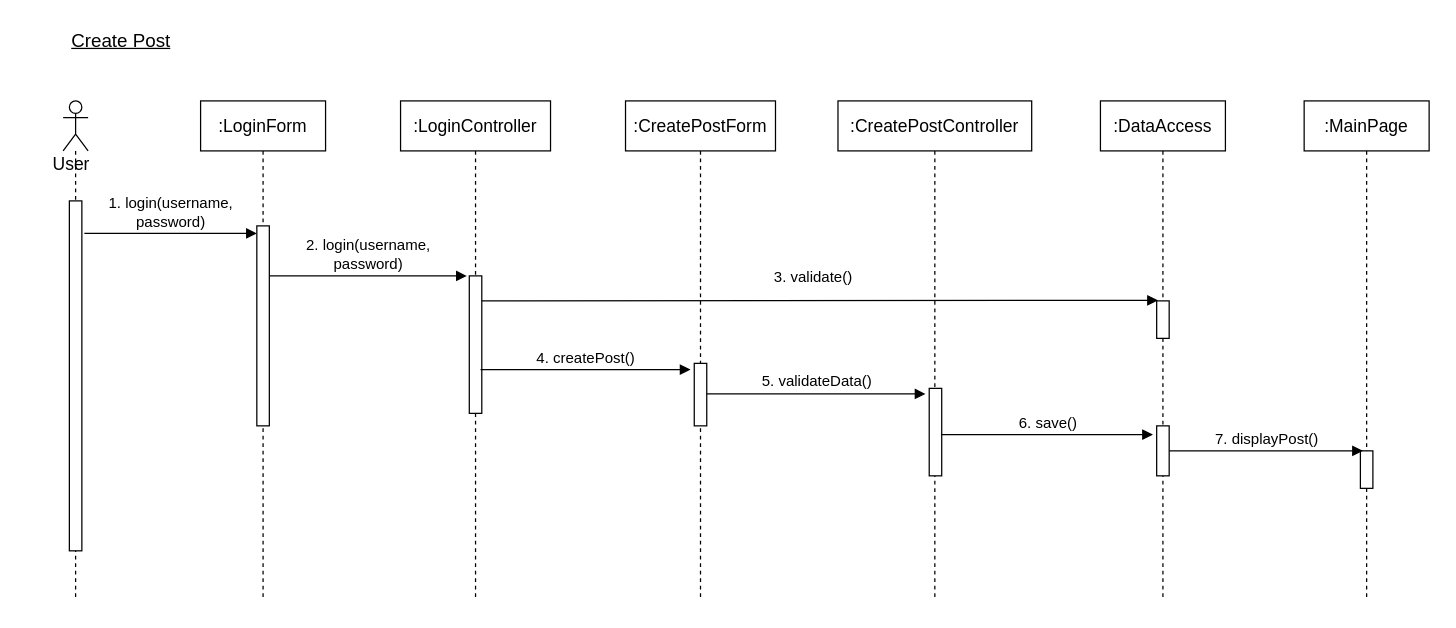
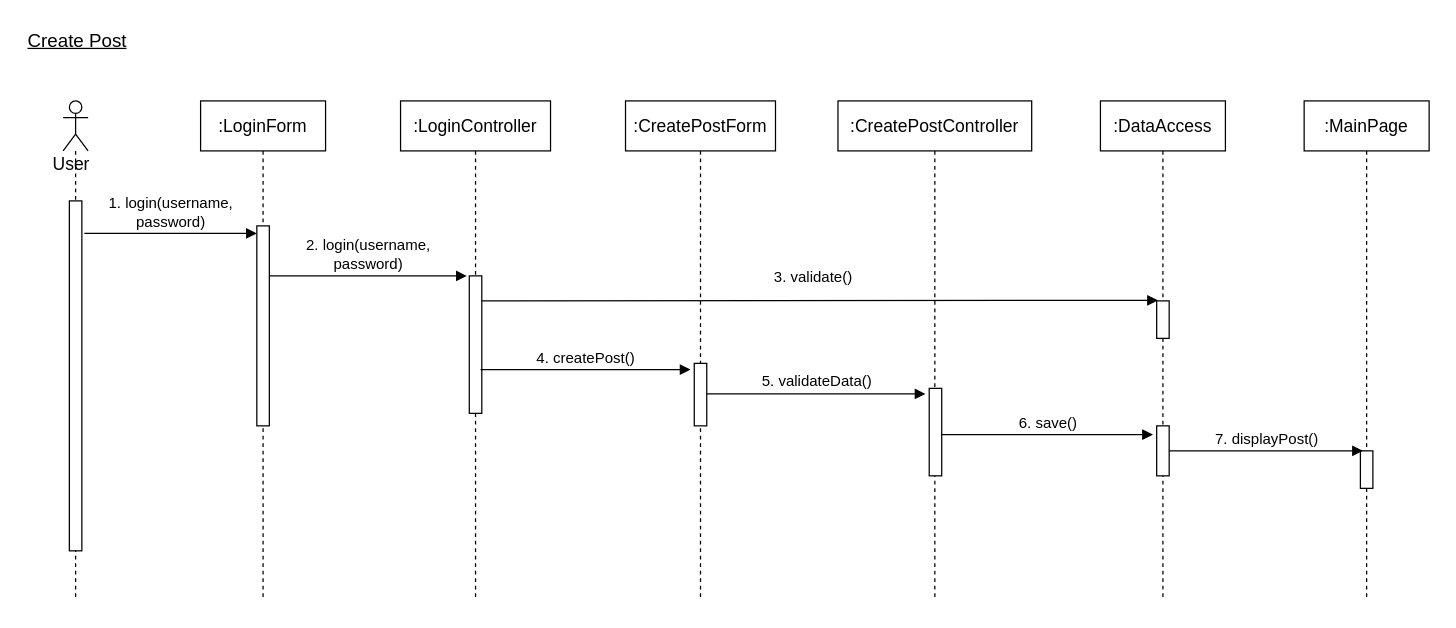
node "Create Post": moved (126, 38) -> (82, 38)
